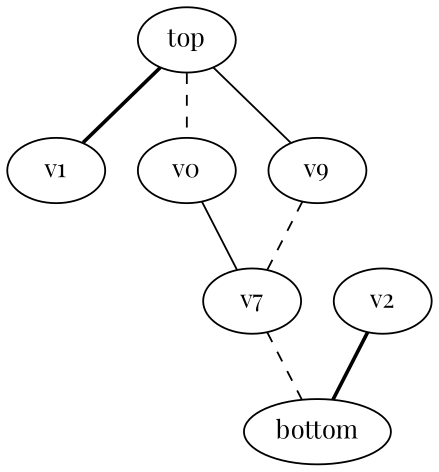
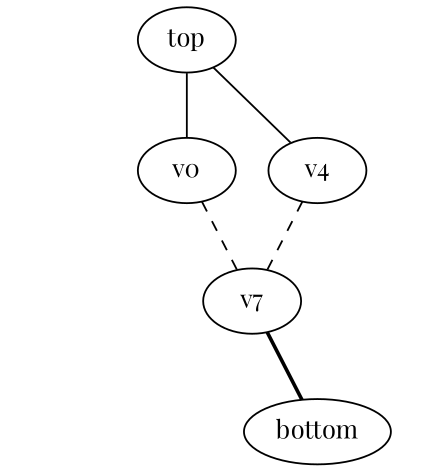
edge "top" -- "v0": style dashed -> solid
node "v1": removed
node "v9": label "v9" -> "v4"
edge "v0" -- "v7": style solid -> dashed
node "v2": removed
edge "v7" -- "bottom": style dashed -> bold
